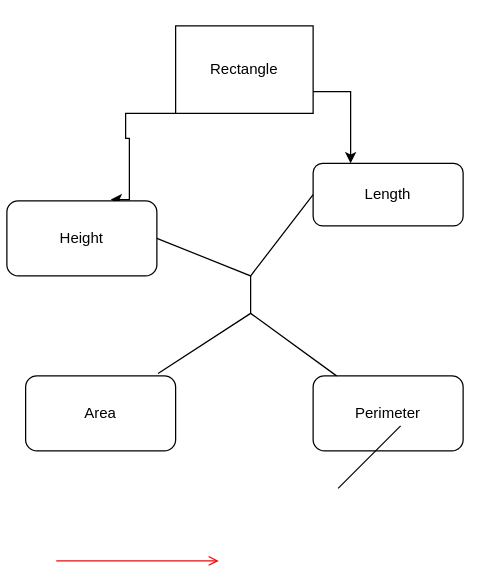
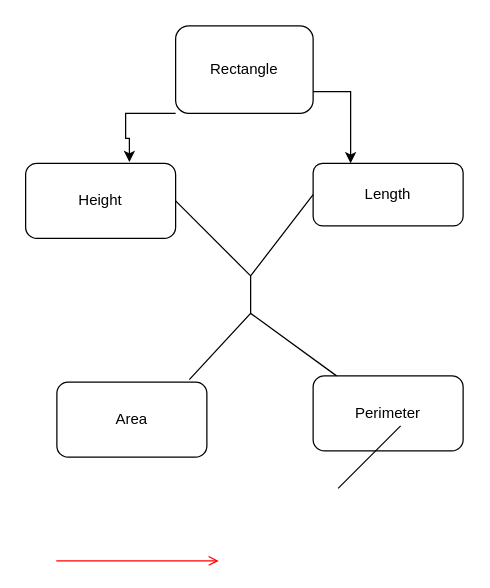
node "Rectangle": shape rectangle -> rounded rectangle
node "Height": moved (82, 238) -> (101, 201)
node "Area": moved (101, 413) -> (132, 419)
